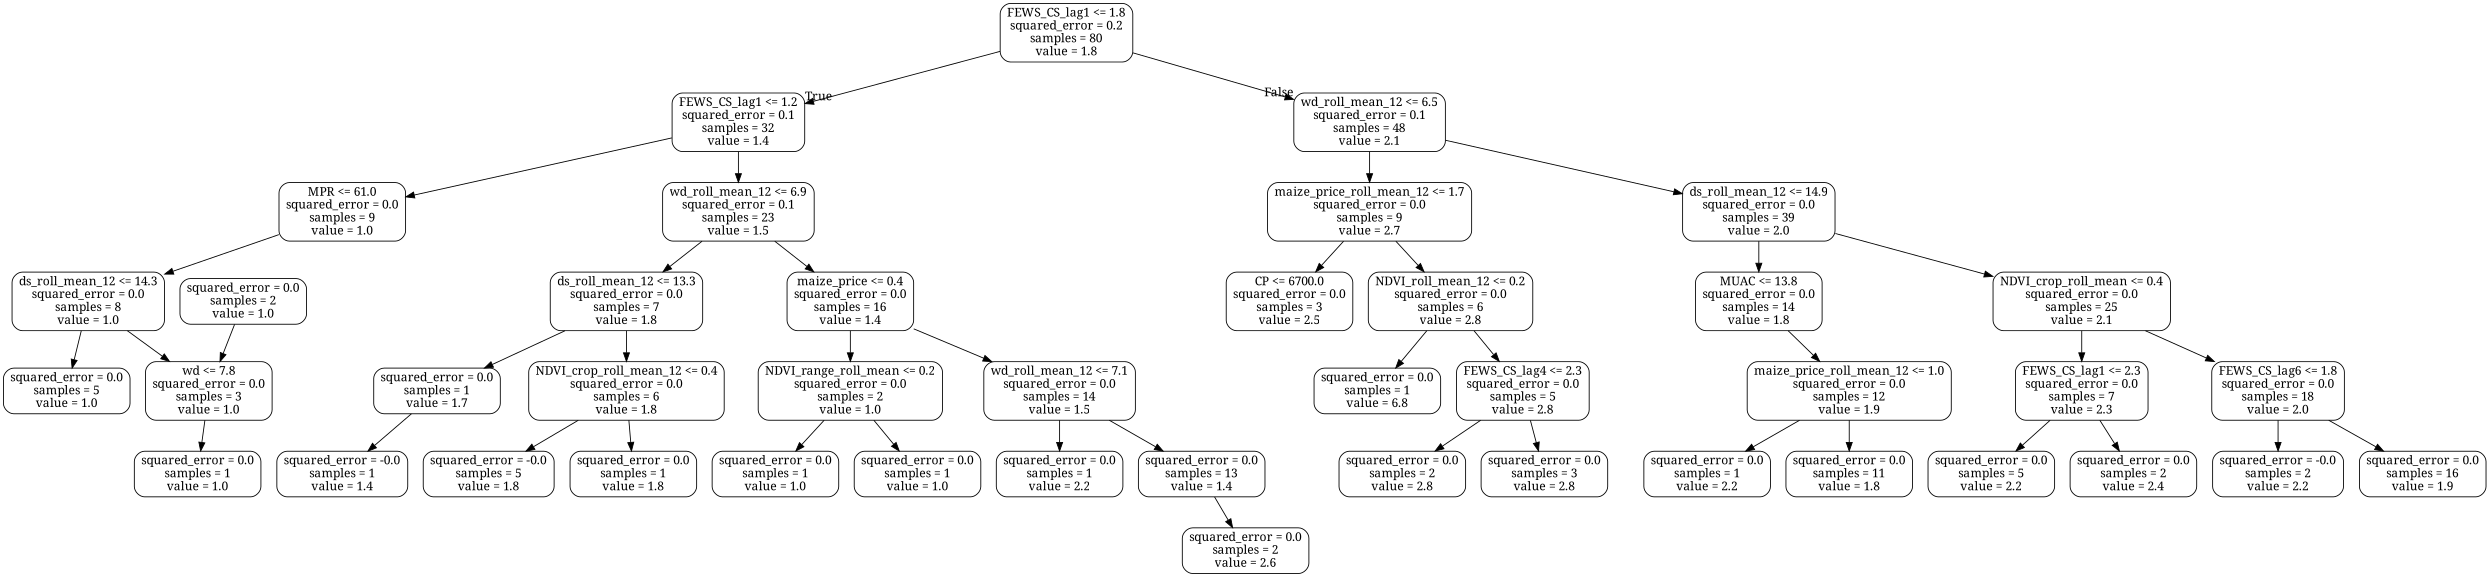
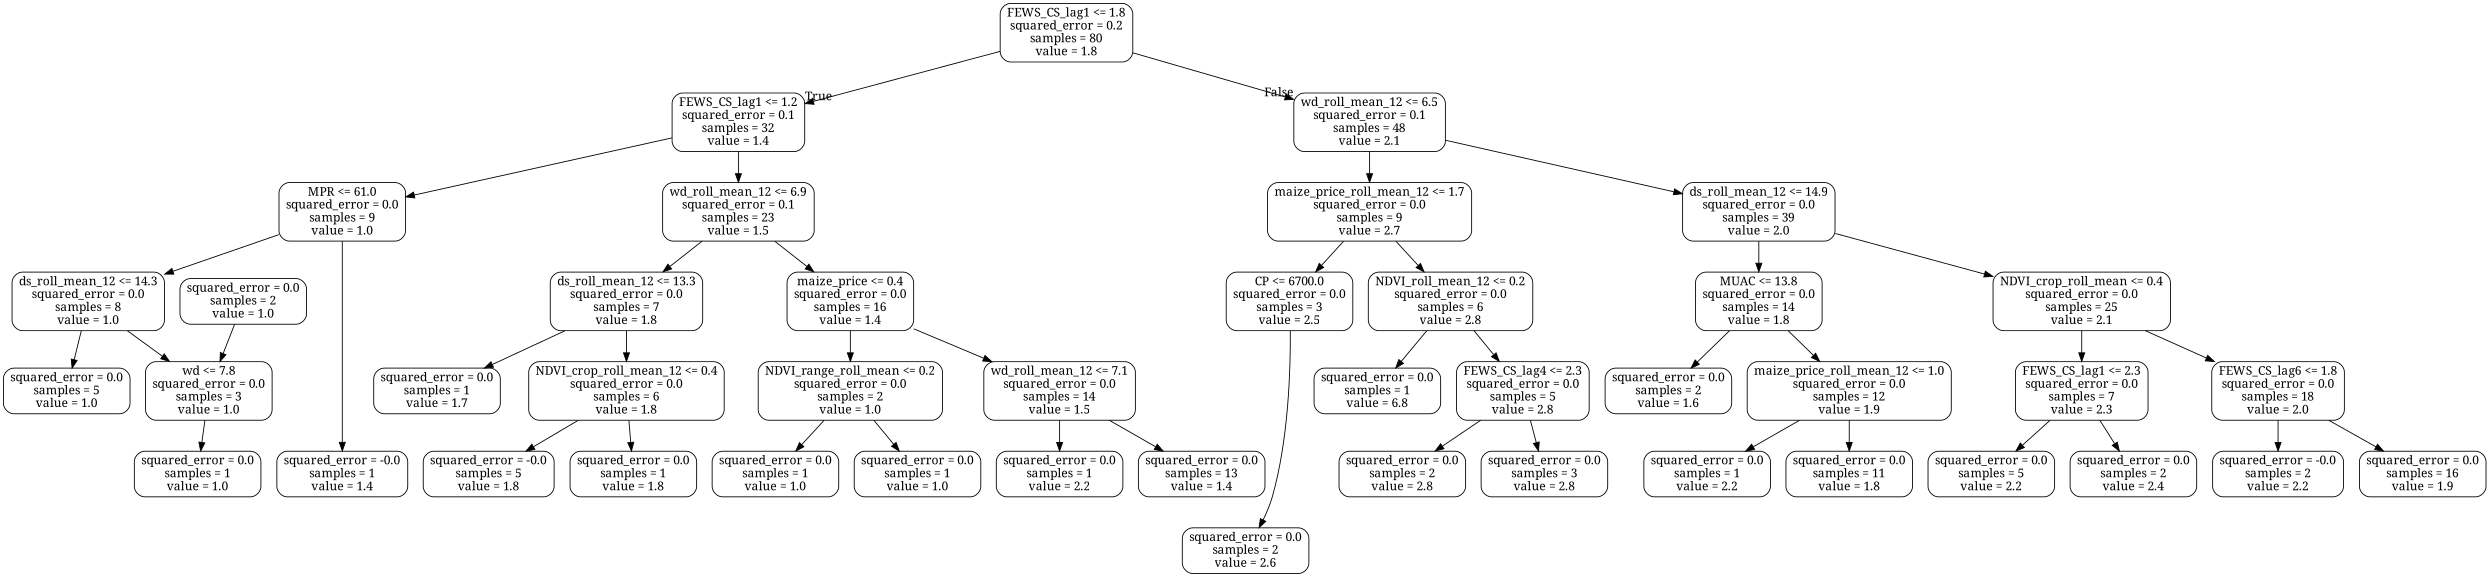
node "squared_error = 0.0 samples = 2 value = 1.6": added
edge "squared_error = 0.0 samples = 1 value = 1.7" -> "squared_error = -0.0 samples = 1 value = 1.4": now "MPR <= 61.0 squared_error = 0.0 samples = 9 value = 1.0" -> "squared_error = -0.0 samples = 1 value = 1.4"
edge "squared_error = 0.0 samples = 13 value = 1.4" -> "squared_error = 0.0 samples = 2 value = 2.6": now "CP <= 6700.0 squared_error = 0.0 samples = 3 value = 2.5" -> "squared_error = 0.0 samples = 2 value = 2.6"
